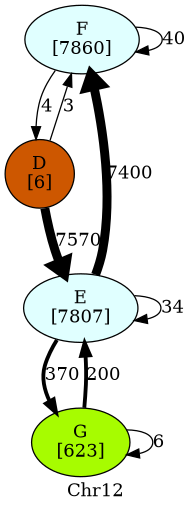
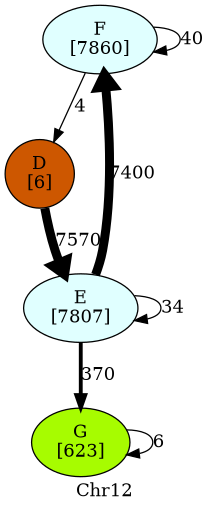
edge "D [6]" -> "F [7860]": removed, label "3"
edge "G [623]" -> "E [7807]": removed, label "200"
